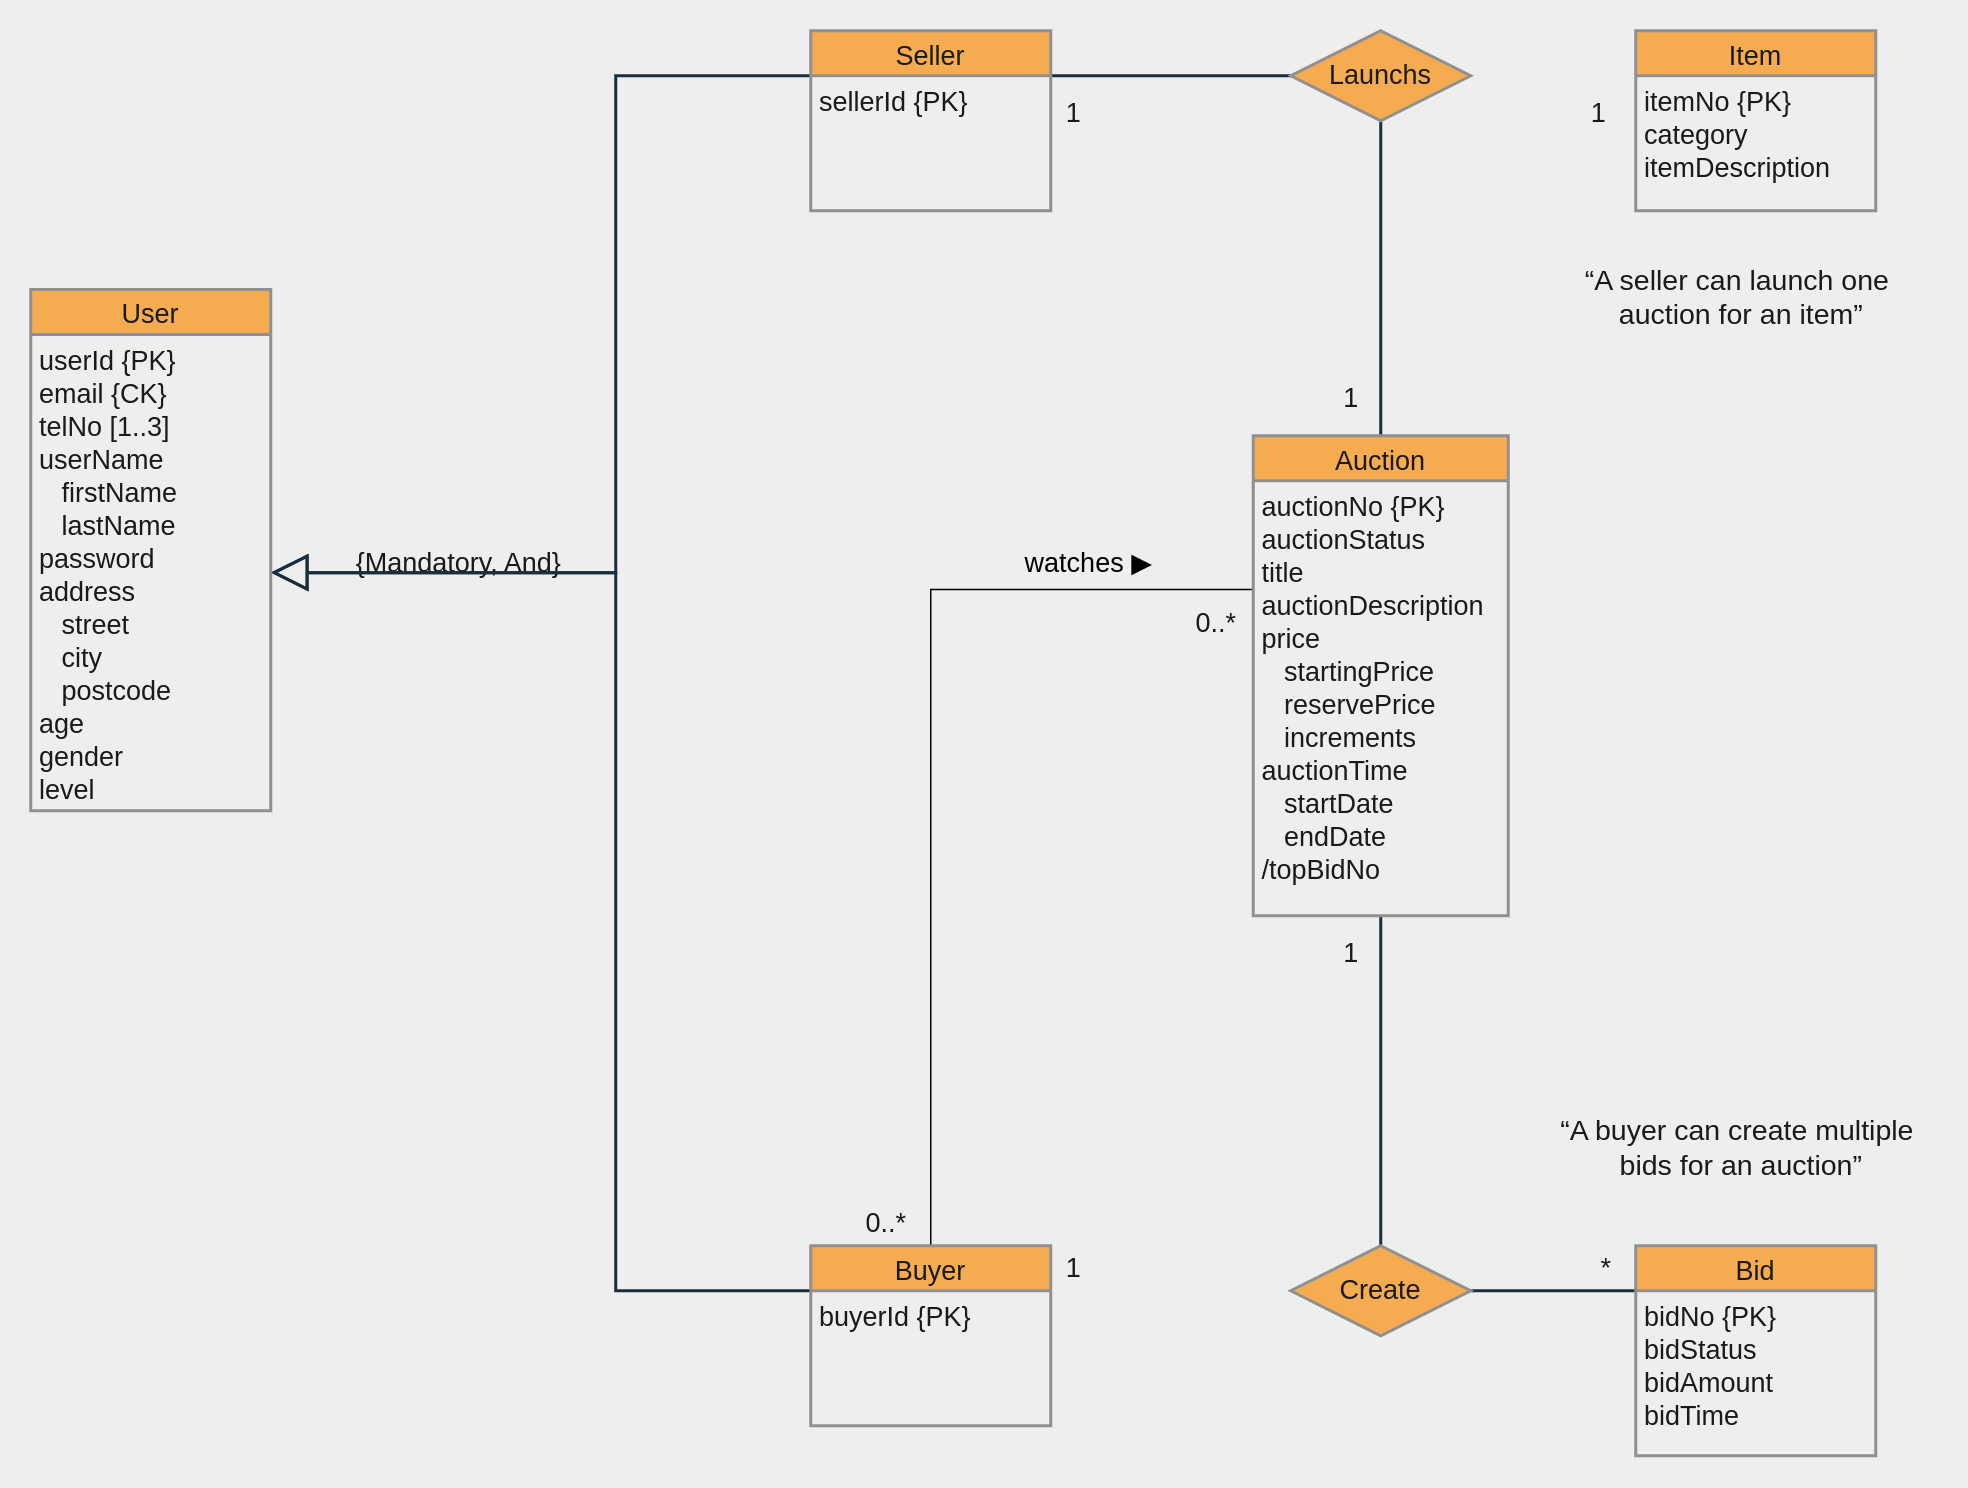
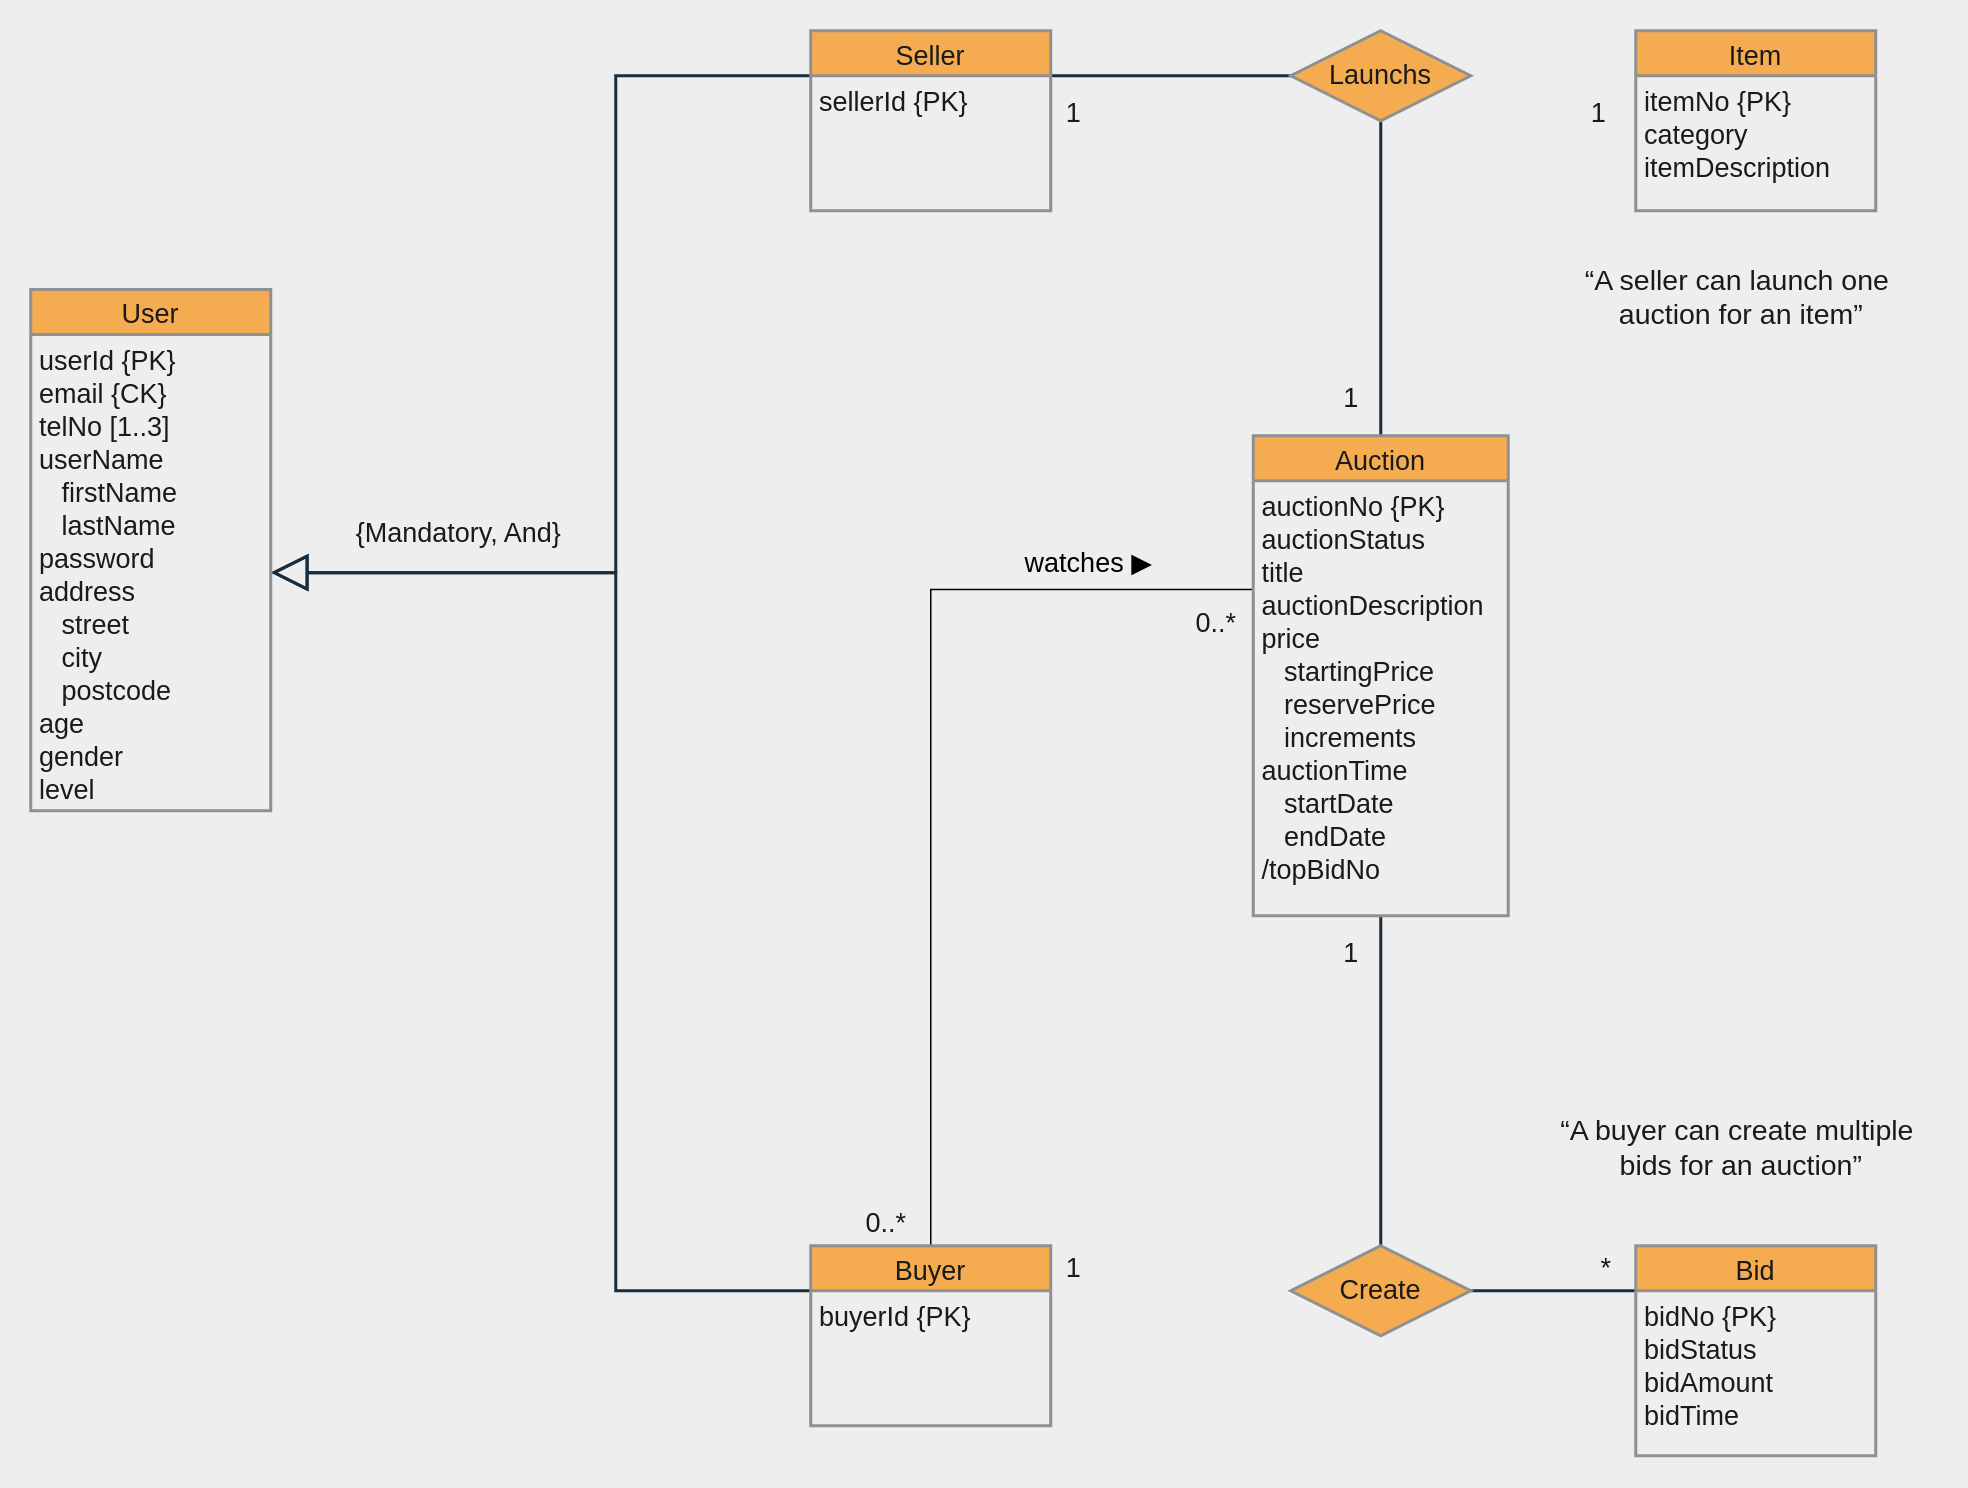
node "{Mandatory, And}": moved (458, 563) -> (458, 533)
